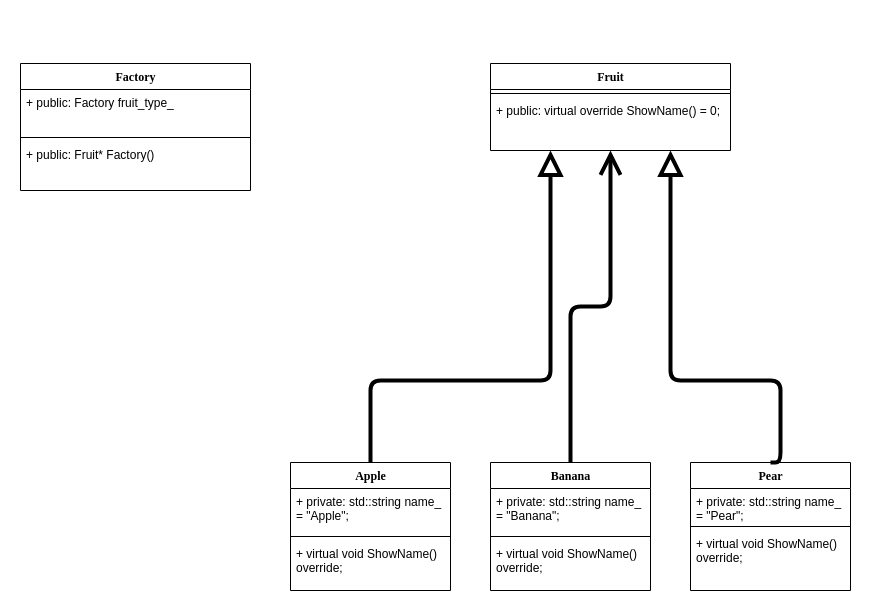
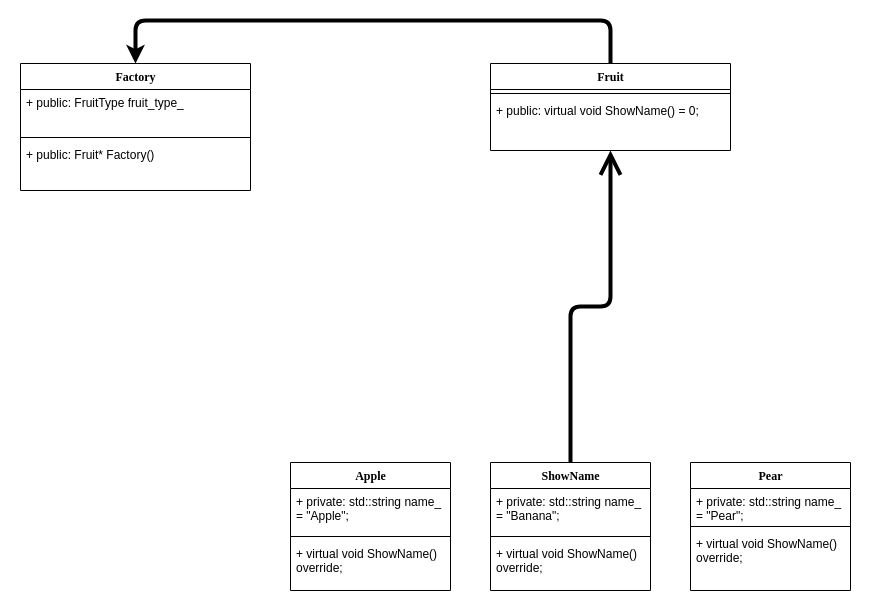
edge "Fruit" -> "Factory": added
node "+ public: Factory fruit_type_": label "+ public: Factory fruit_type_" -> "+ public: FruitType fruit_type_"
node "+ public: virtual override ShowName() = 0;": label "+ public: virtual override ShowName() = 0;" -> "+ public: virtual void ShowName() = 0;"
edge "Pear" -> "Fruit": removed
edge "Apple" -> "Fruit": removed
node "Banana": label "Banana" -> "ShowName"
